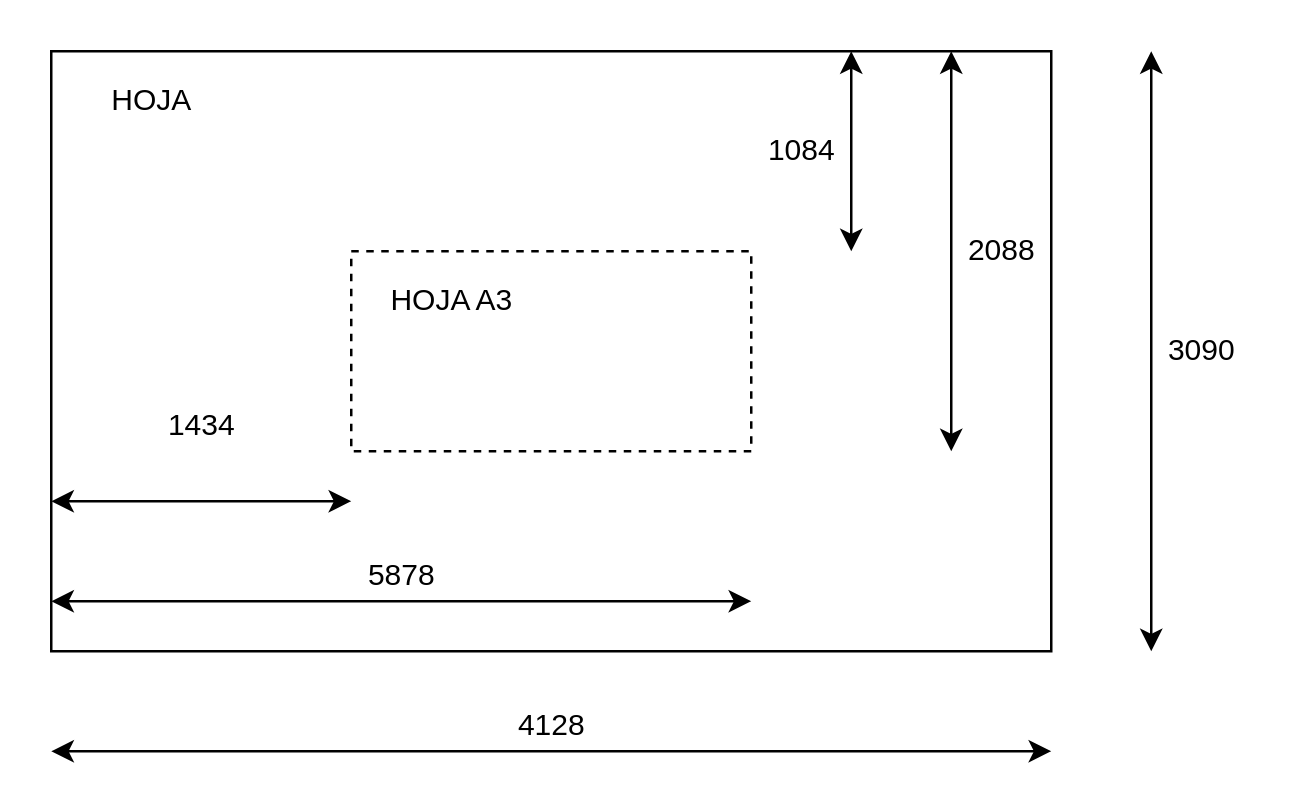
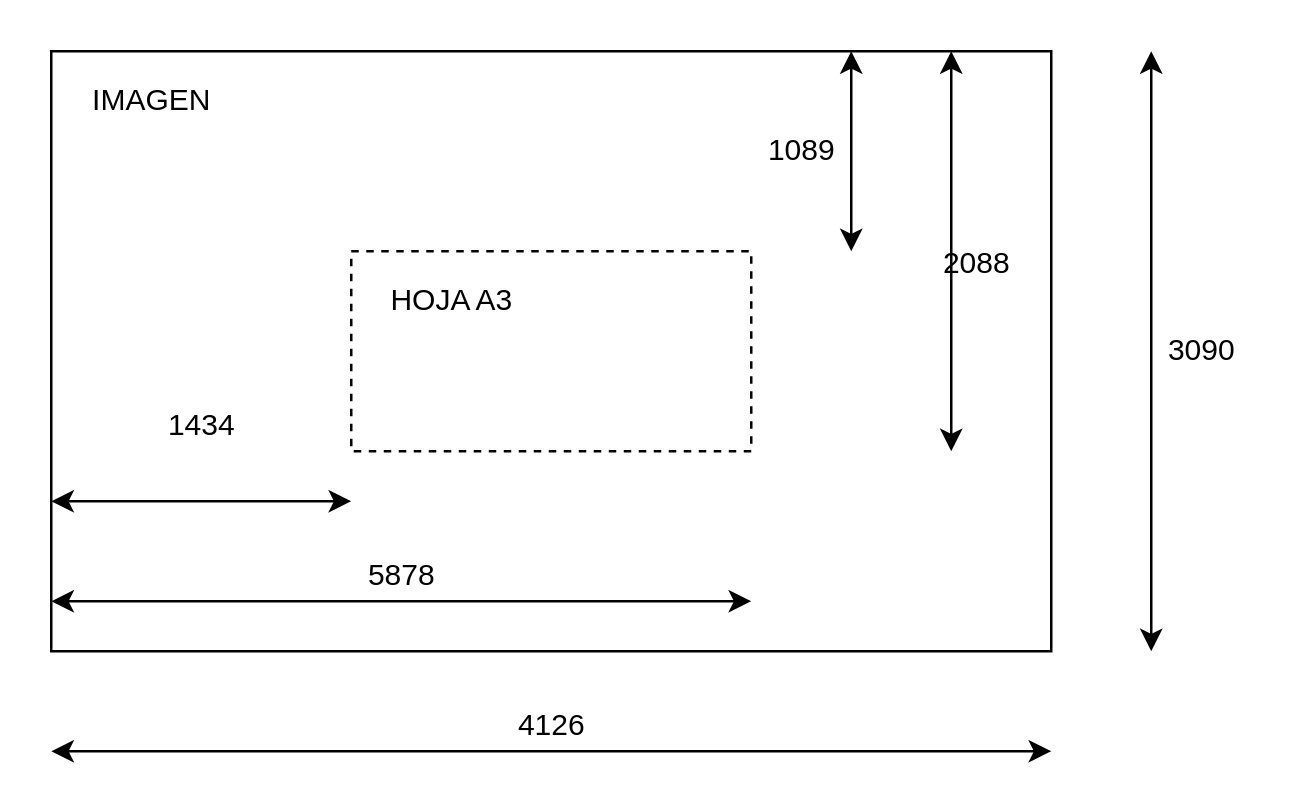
node "HOJA": label "HOJA" -> "IMAGEN"
node "1084": label "1084" -> "1089"
node "2088": moved (1001, 251) -> (976, 264)
node "4128": label "4128" -> "4126"
